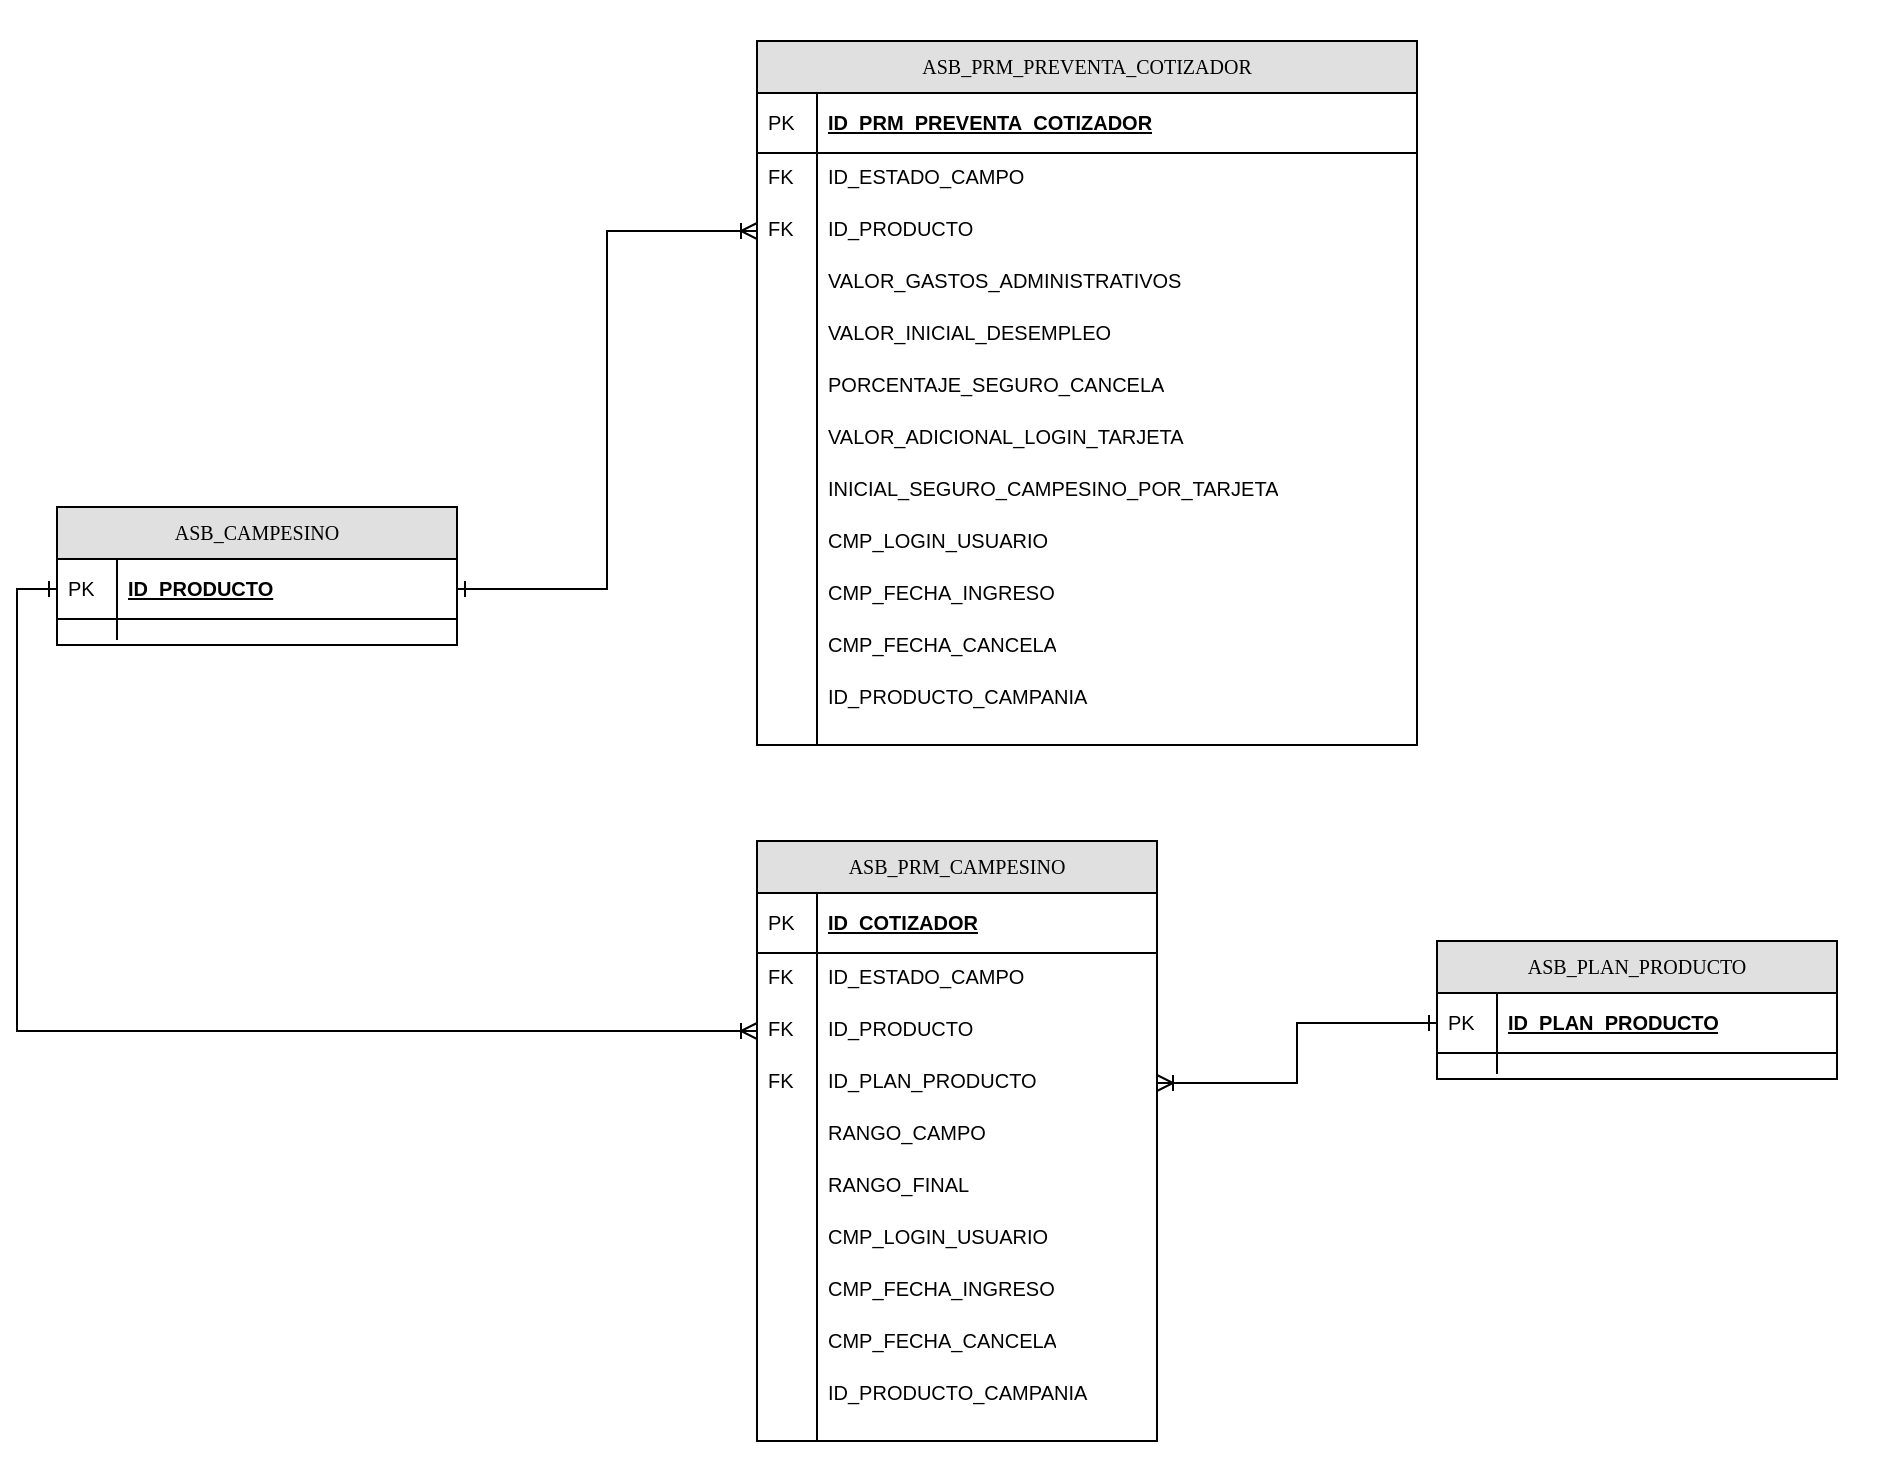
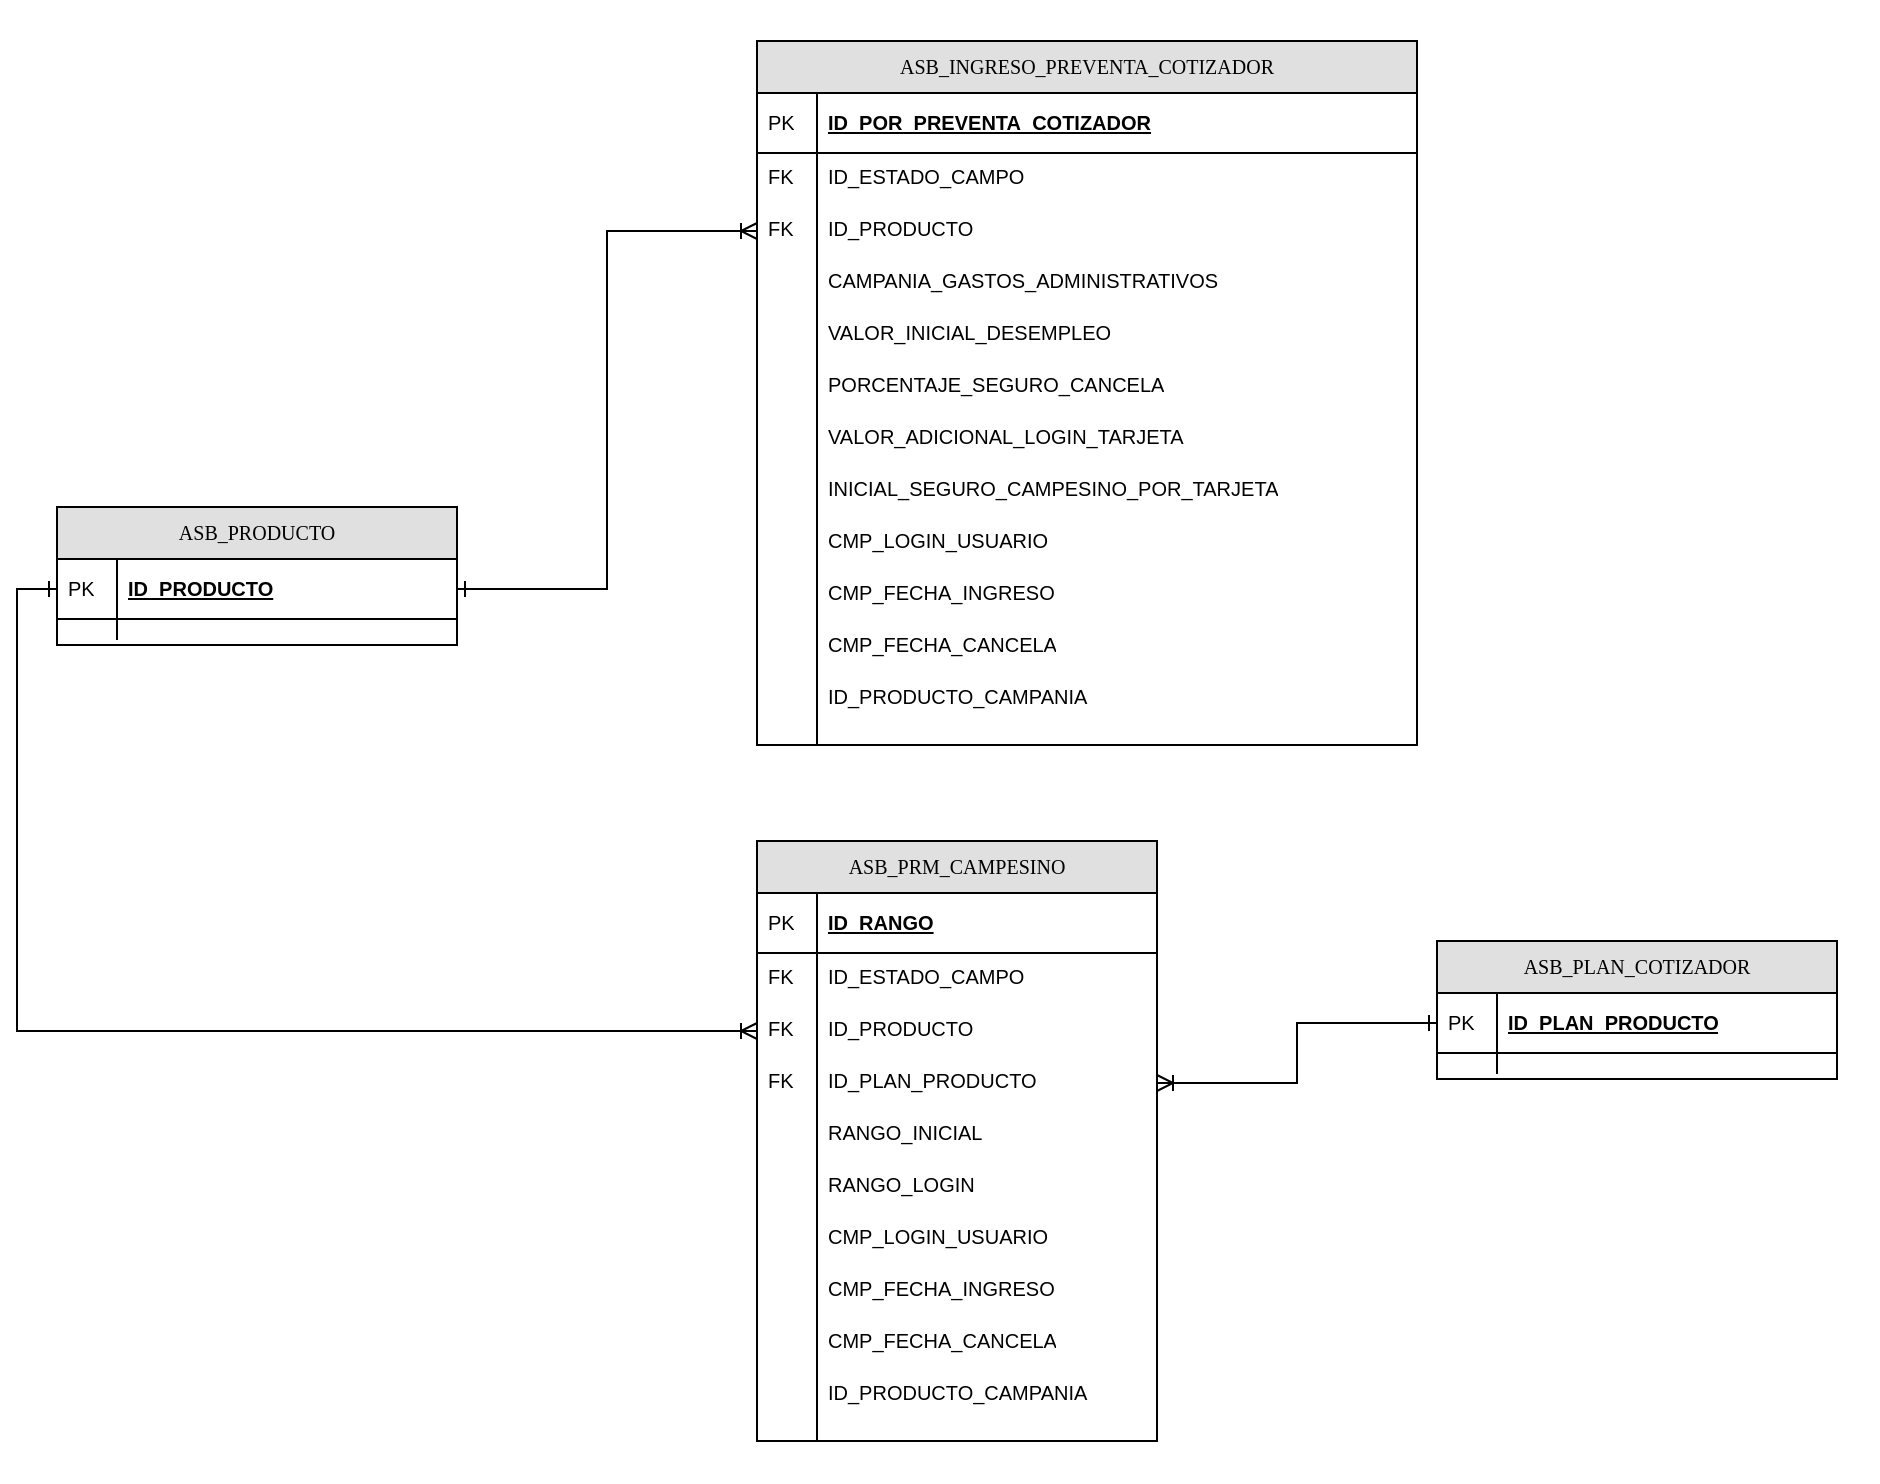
node "ASB_PRM_PREVENTA_COTIZADOR": label "ASB_PRM_PREVENTA_COTIZADOR" -> "ASB_INGRESO_PREVENTA_COTIZADOR"
node "ID_PRM_PREVENTA_COTIZADOR": label "ID_PRM_PREVENTA_COTIZADOR" -> "ID_POR_PREVENTA_COTIZADOR"
node "VALOR_GASTOS_ADMINISTRATIVOS": label "VALOR_GASTOS_ADMINISTRATIVOS" -> "CAMPANIA_GASTOS_ADMINISTRATIVOS"
node "ASB_CAMPESINO": label "ASB_CAMPESINO" -> "ASB_PRODUCTO"
node "ID_COTIZADOR": label "ID_COTIZADOR" -> "ID_RANGO"
node "ASB_PLAN_PRODUCTO": label "ASB_PLAN_PRODUCTO" -> "ASB_PLAN_COTIZADOR"
node "RANGO_CAMPO": label "RANGO_CAMPO" -> "RANGO_INICIAL"
node "RANGO_FINAL": label "RANGO_FINAL" -> "RANGO_LOGIN"
